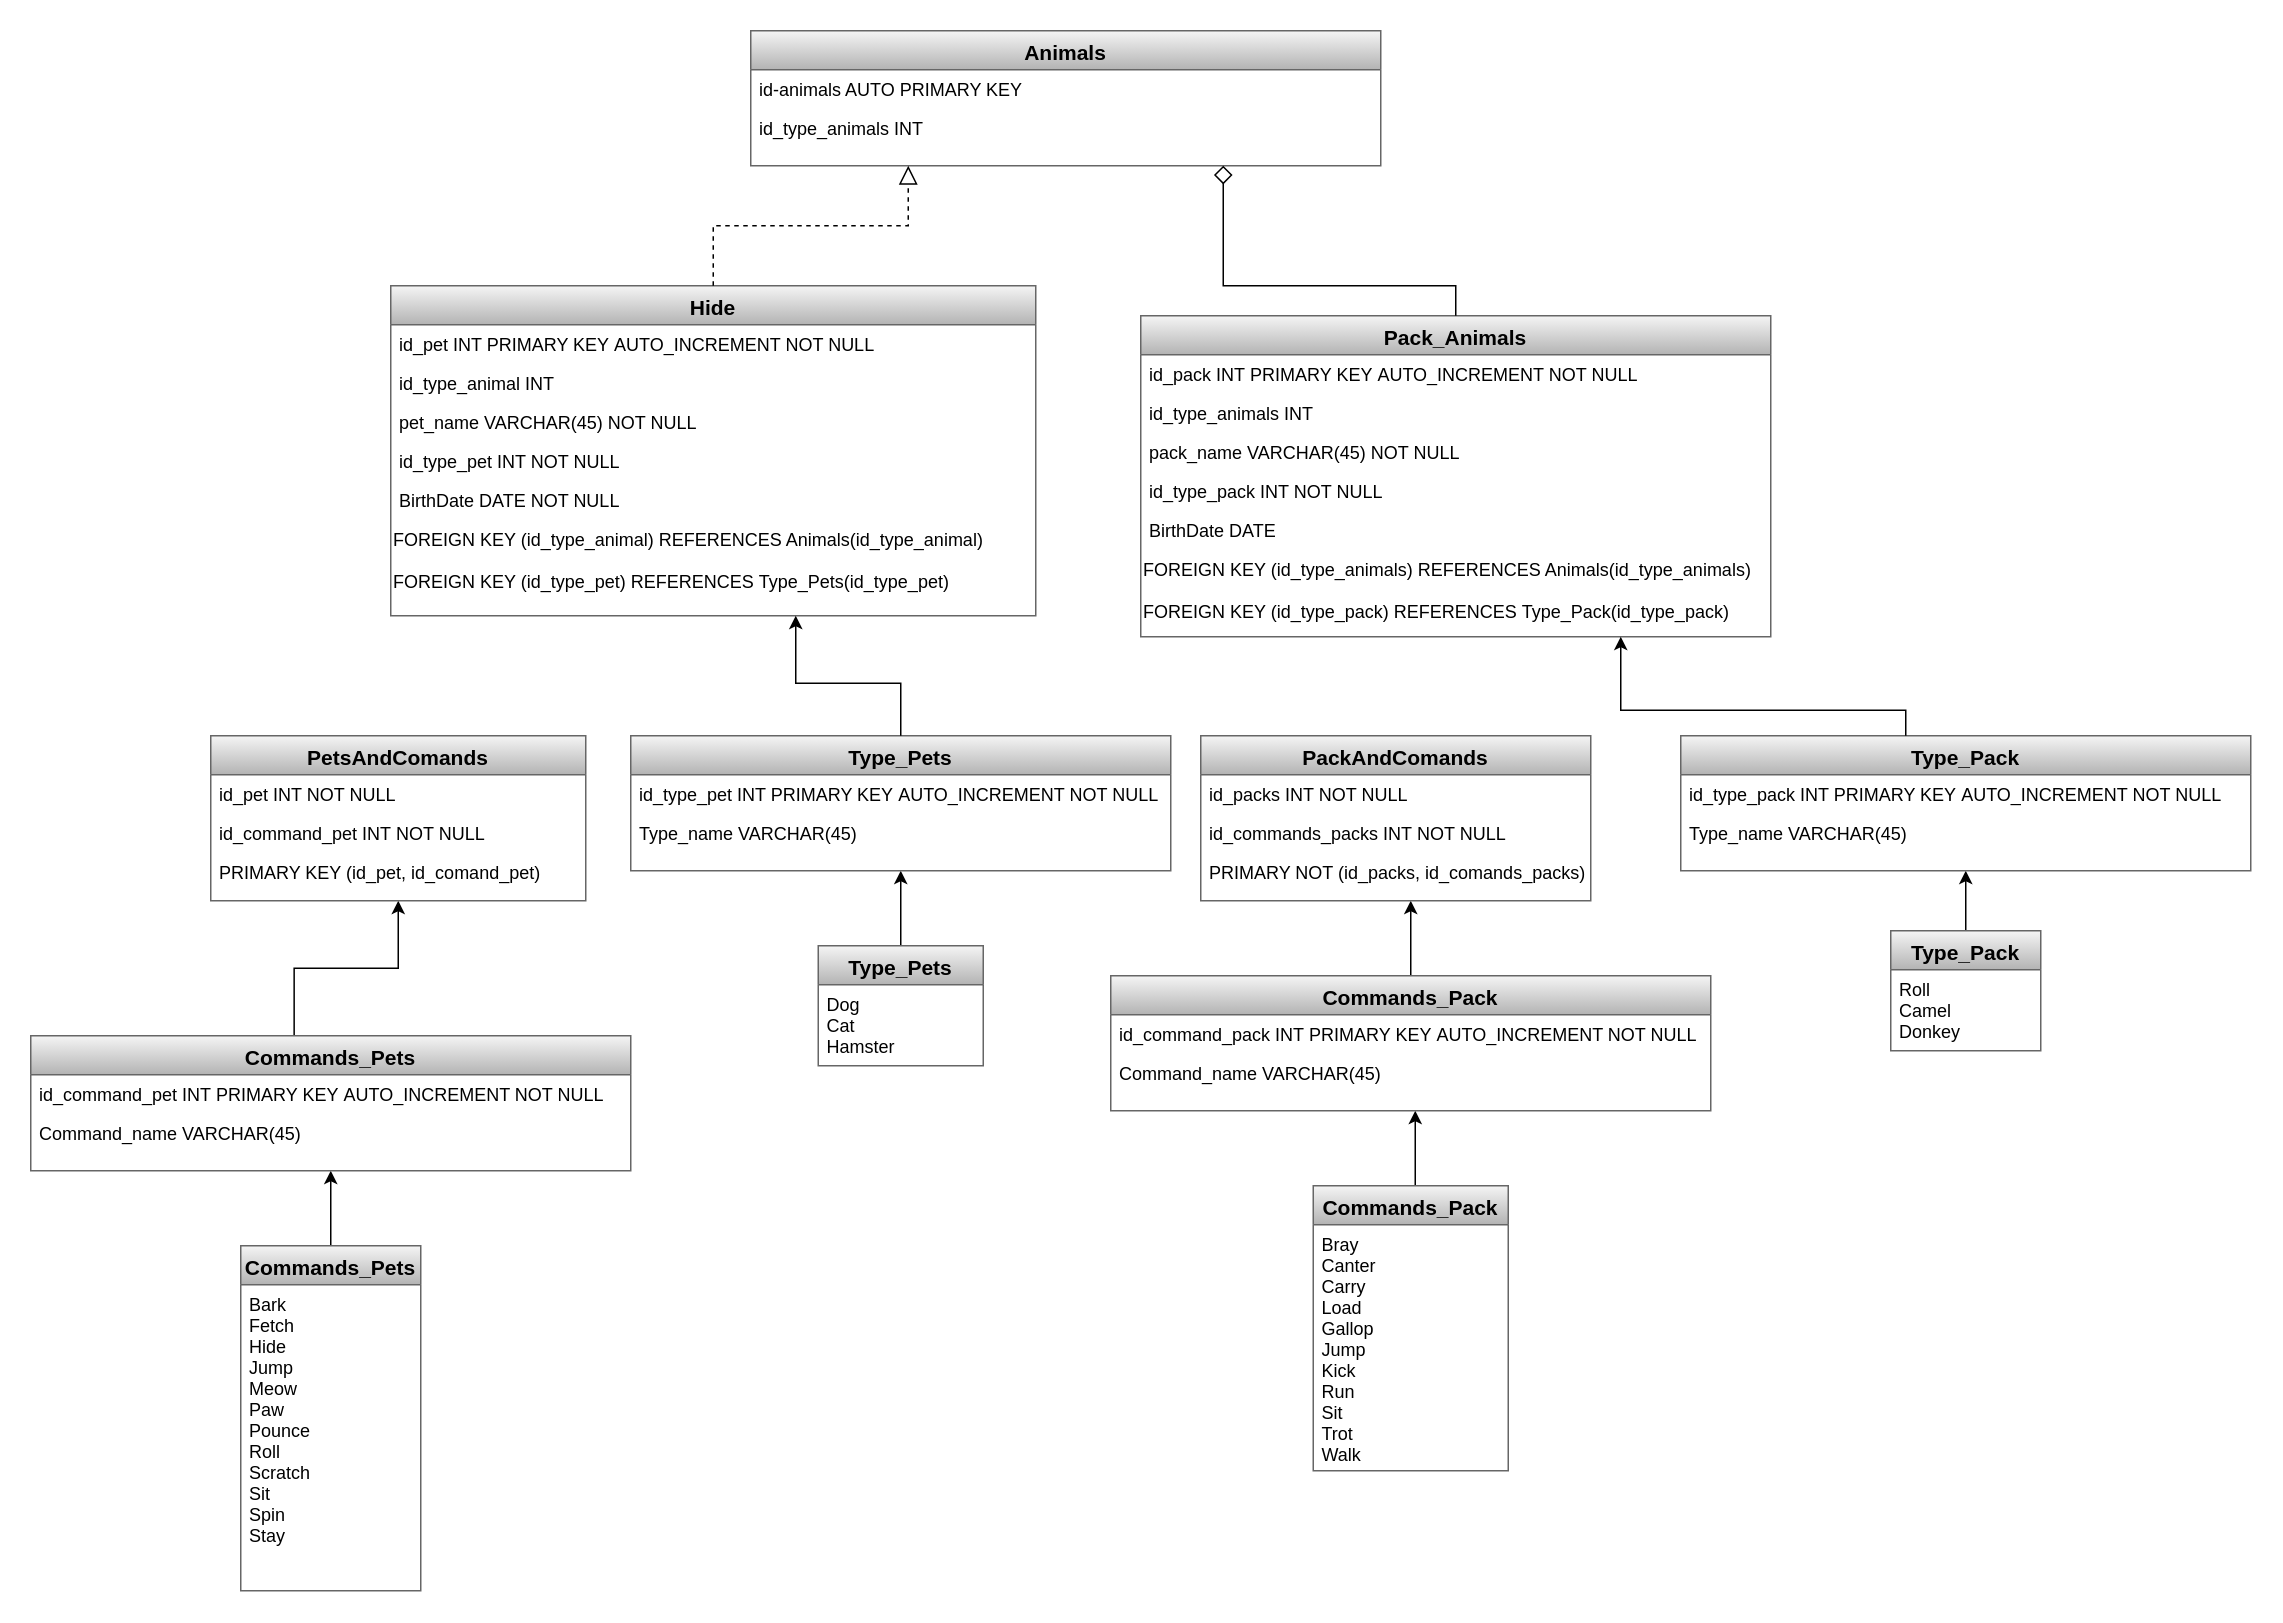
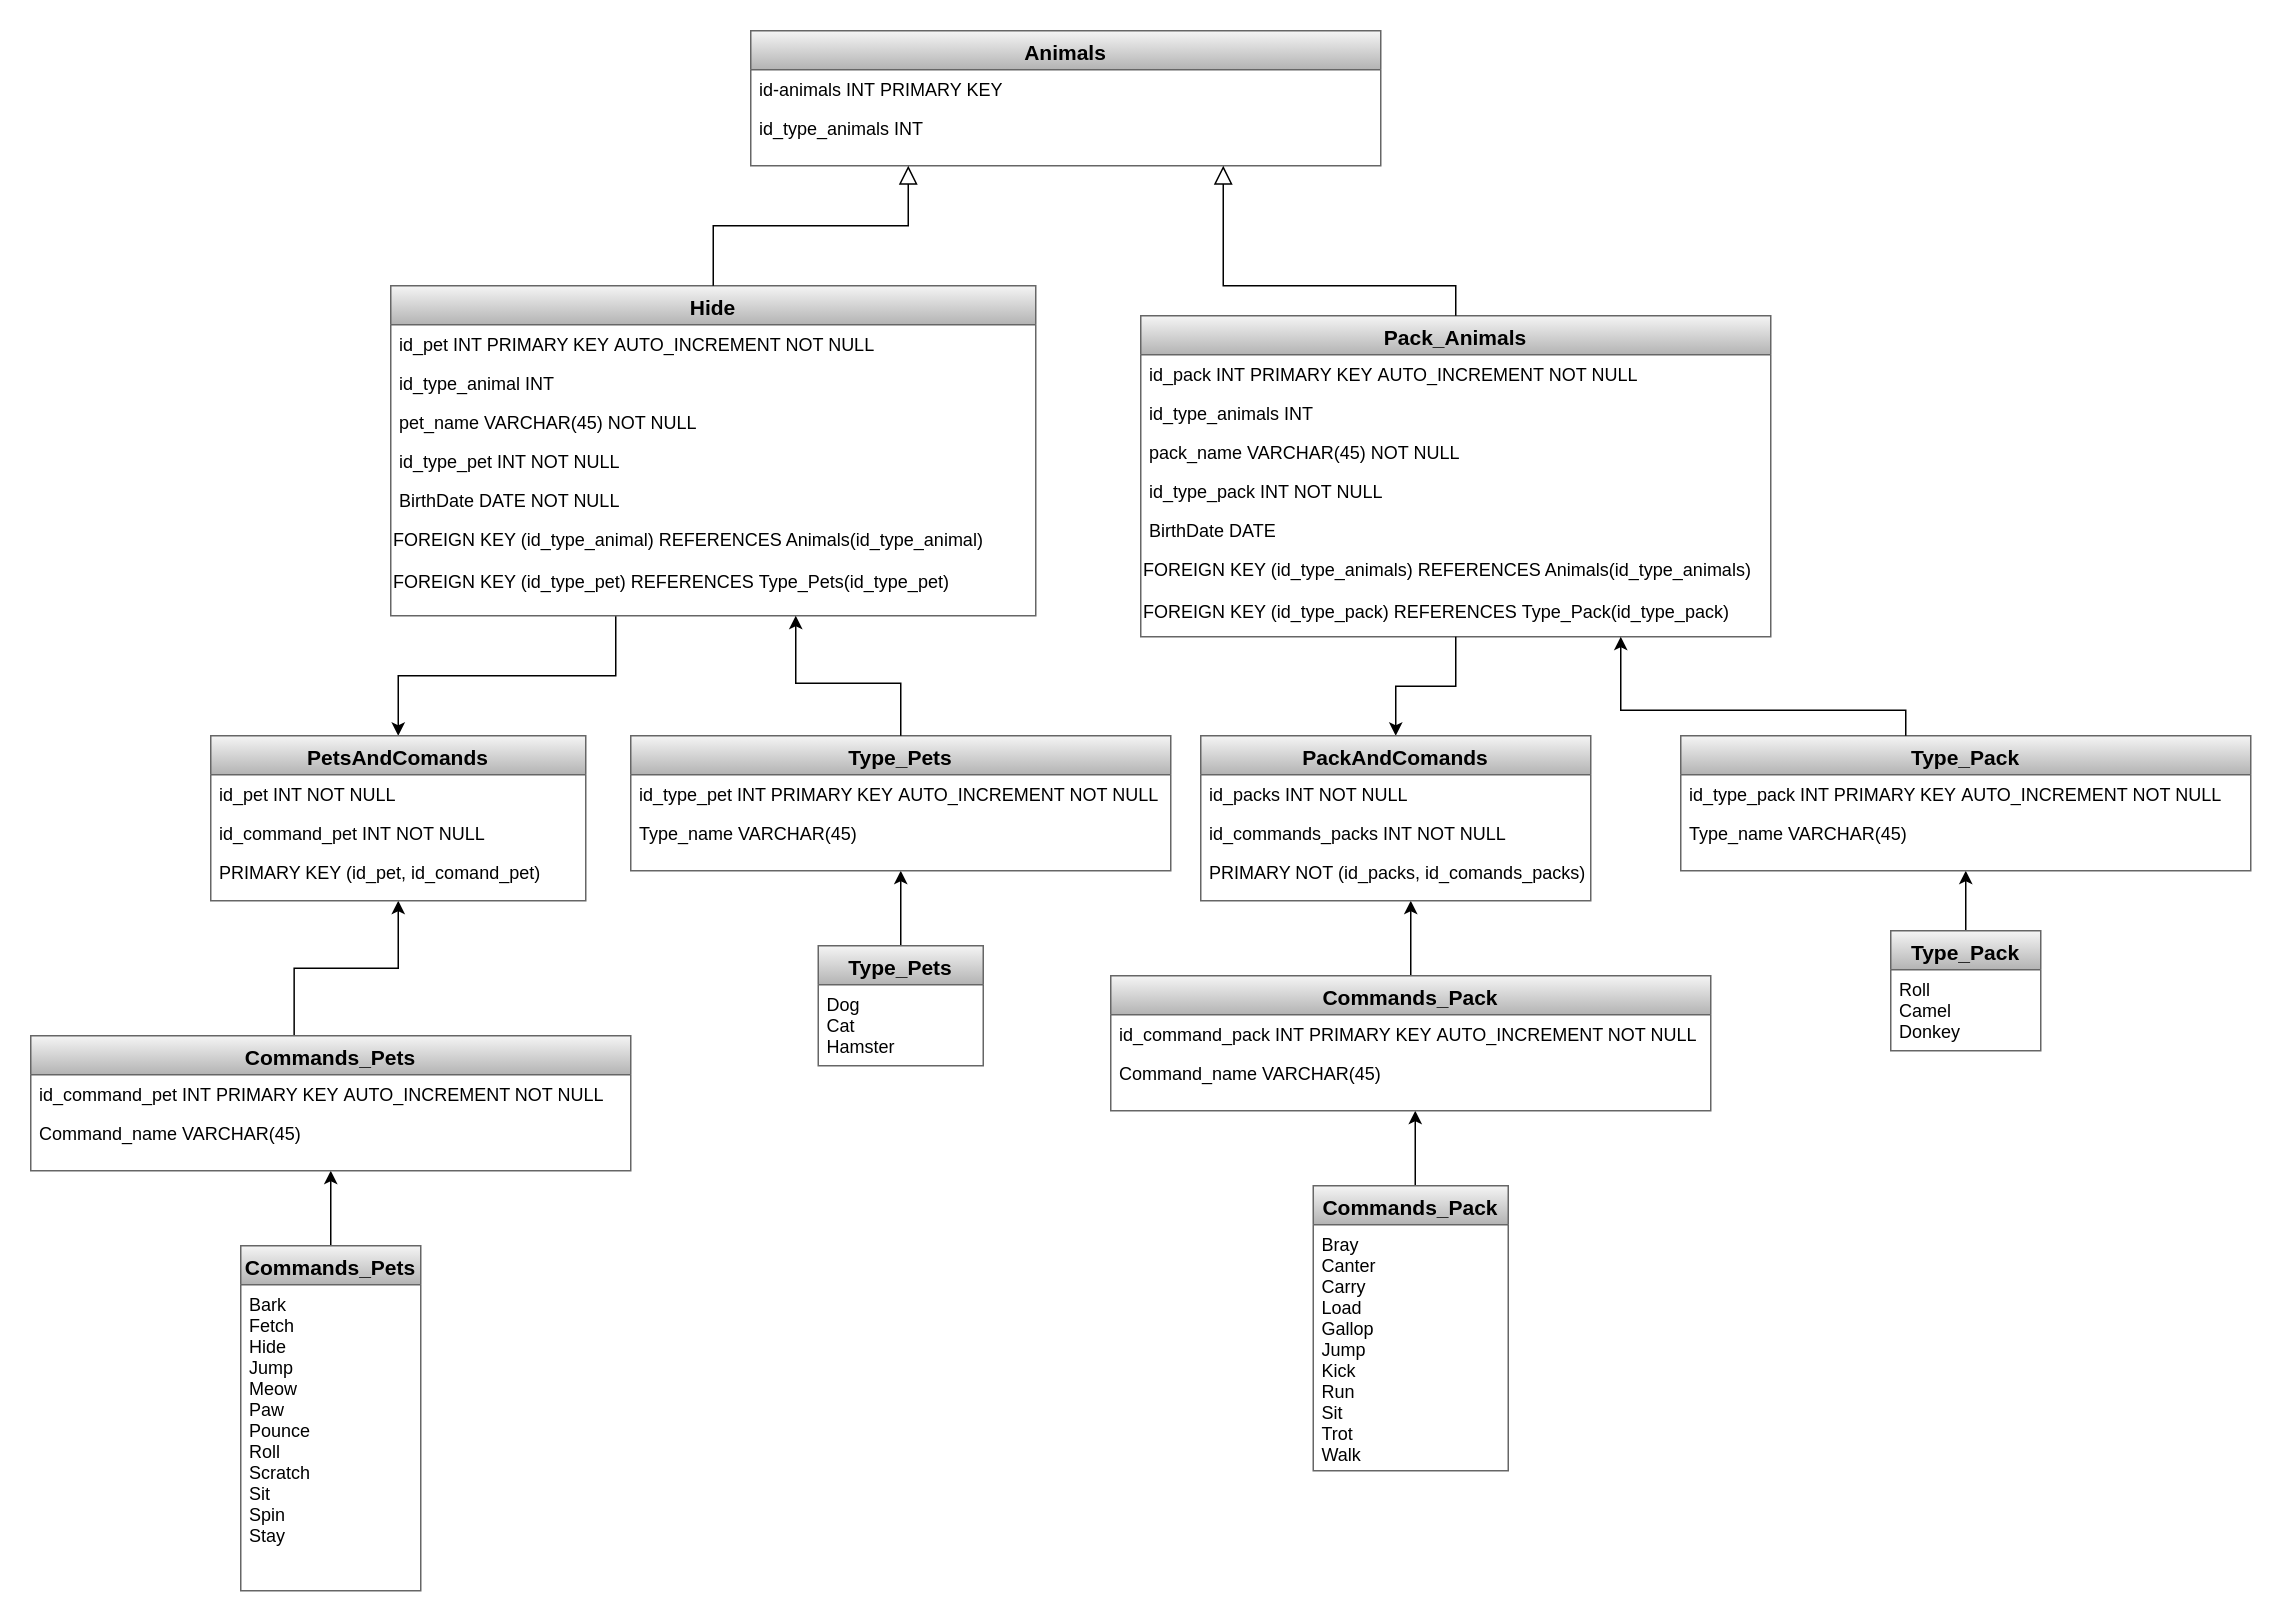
node "id-animals AUTO PRIMARY KEY": label "id-animals AUTO PRIMARY KEY" -> "id-animals INT PRIMARY KEY"
edge "Pack_Animals" -> "Animals": arrowhead diamond -> block
edge "Hide" -> "Animals": style dashed -> solid
edge "Hide" -> "PetsAndComands": added
edge "Pack_Animals" -> "PackAndComands": added
